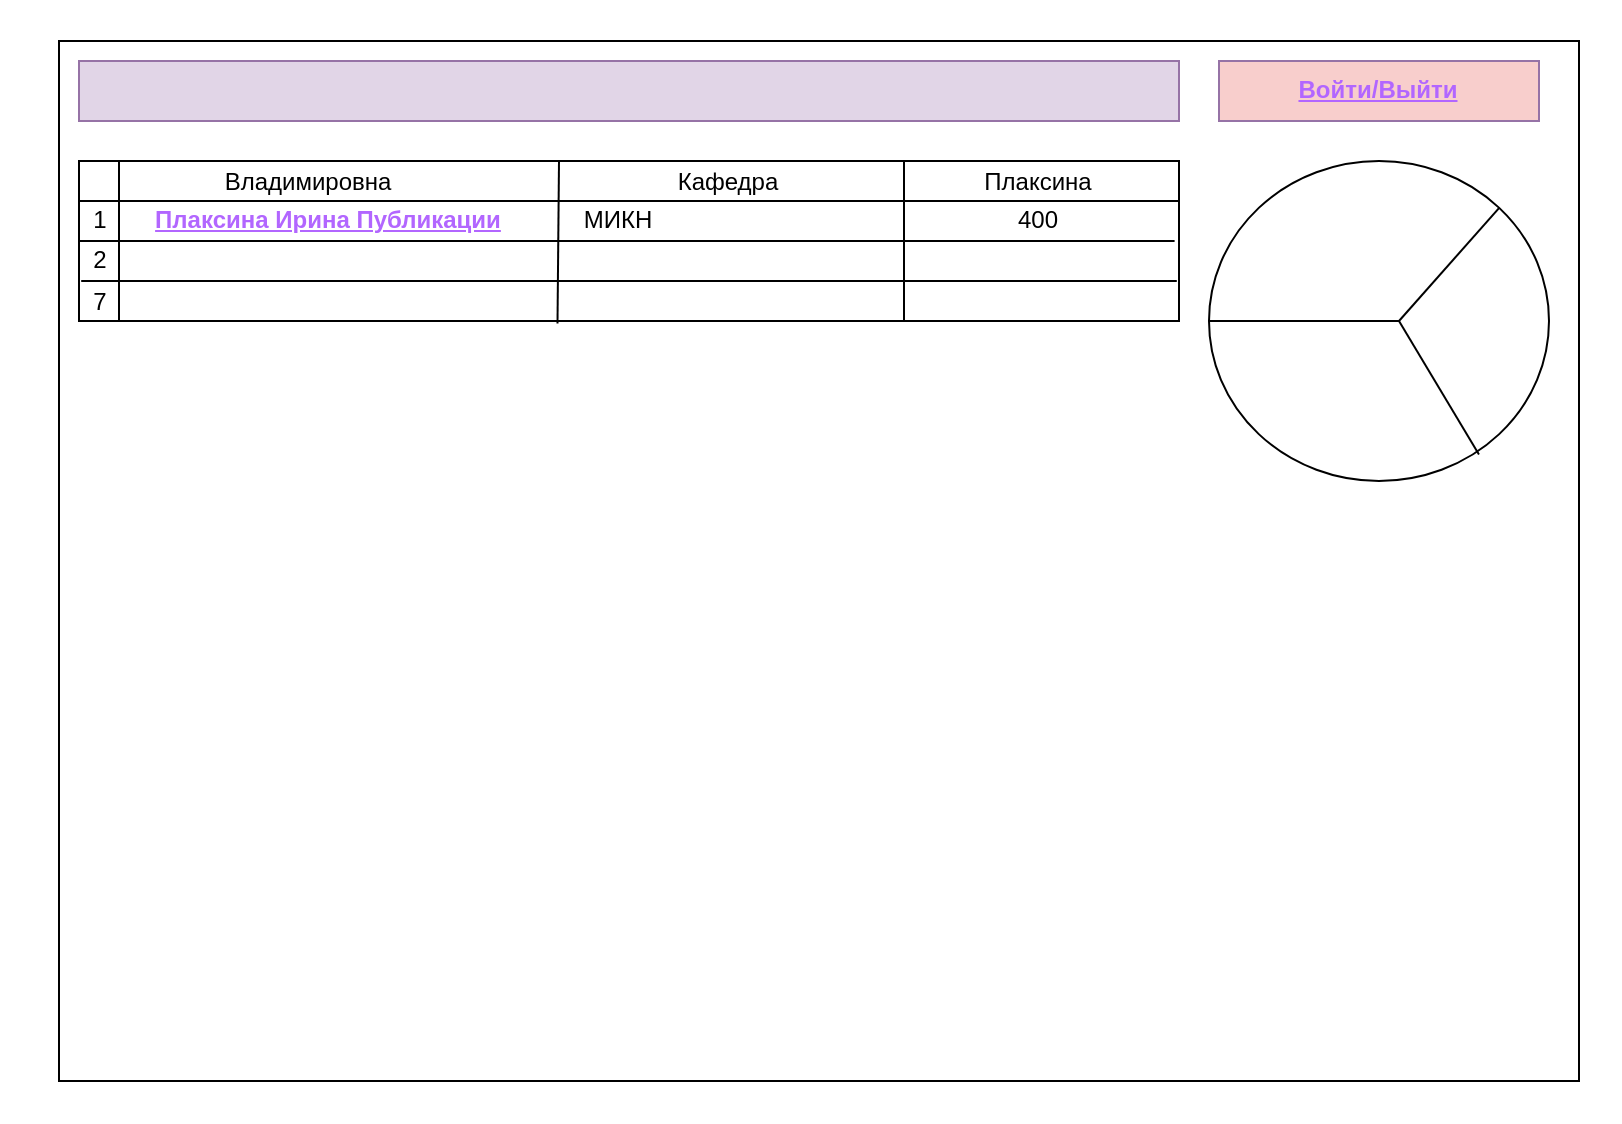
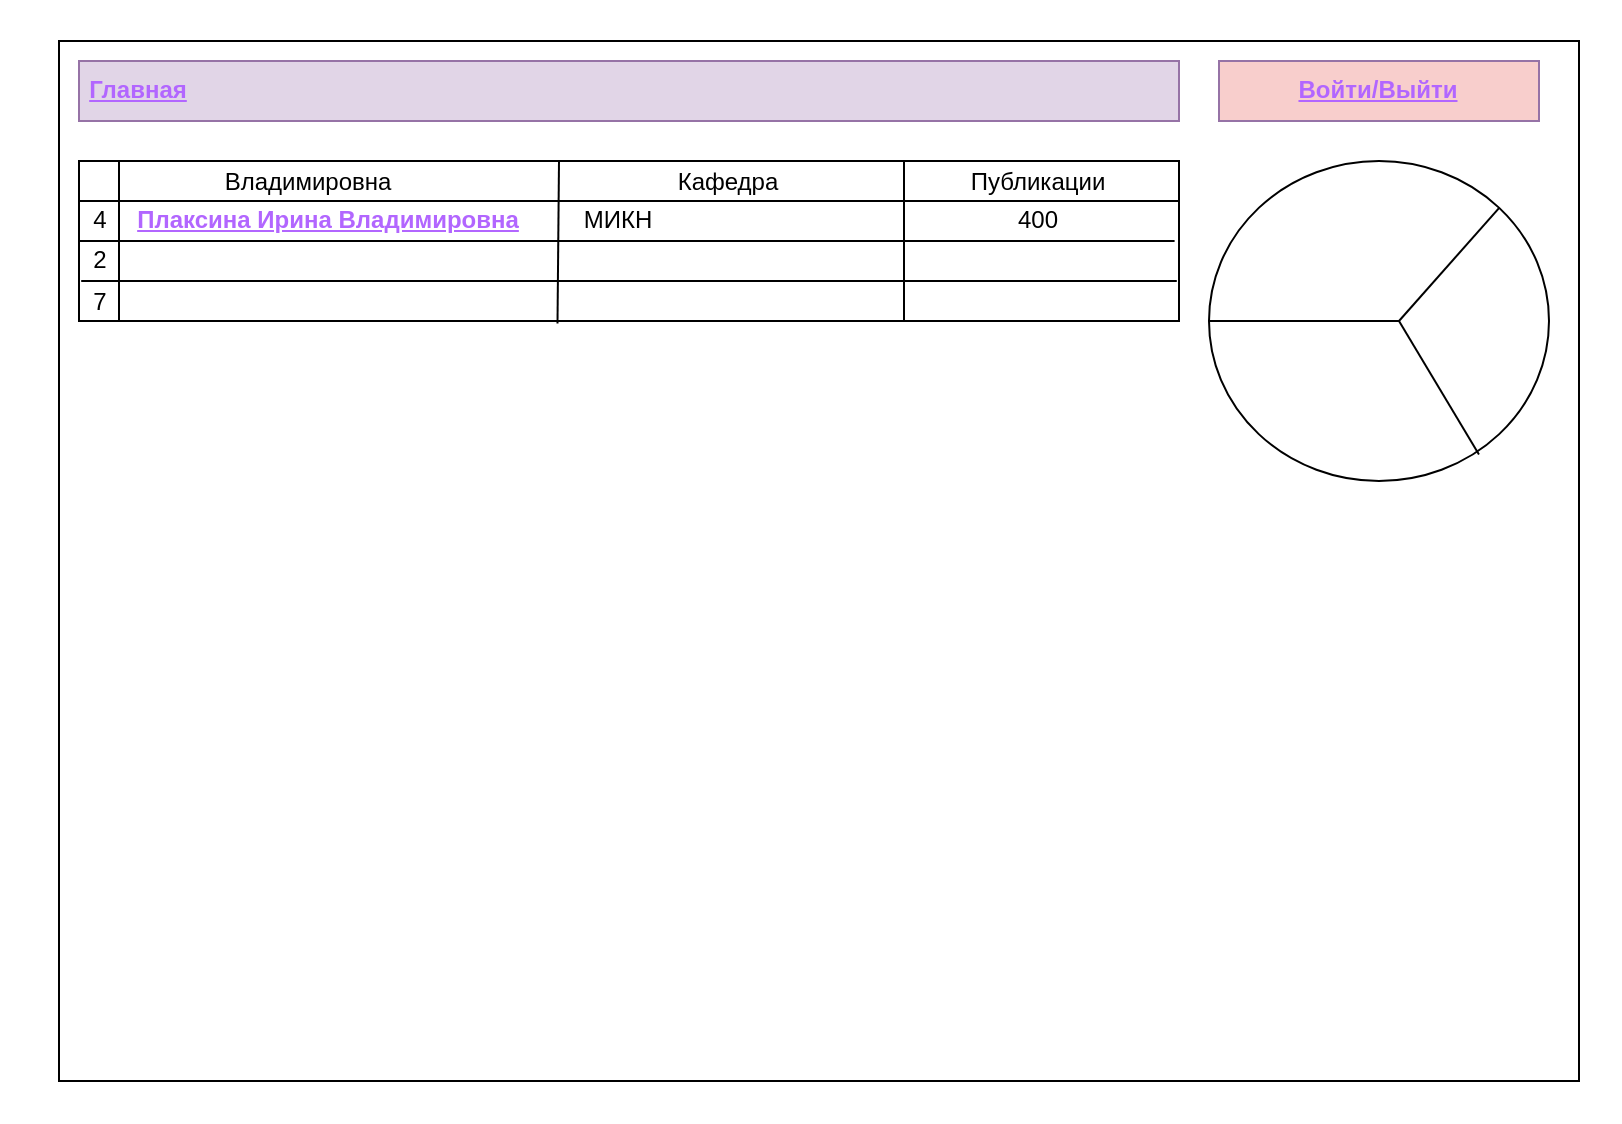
node "Главная": added
node "Плаксина": label "Плаксина" -> "Публикации"
node "1": label "1" -> "4"
node "Плаксина Ирина Публикации": label "Плаксина Ирина Публикации" -> "Плаксина Ирина Владимировна"
